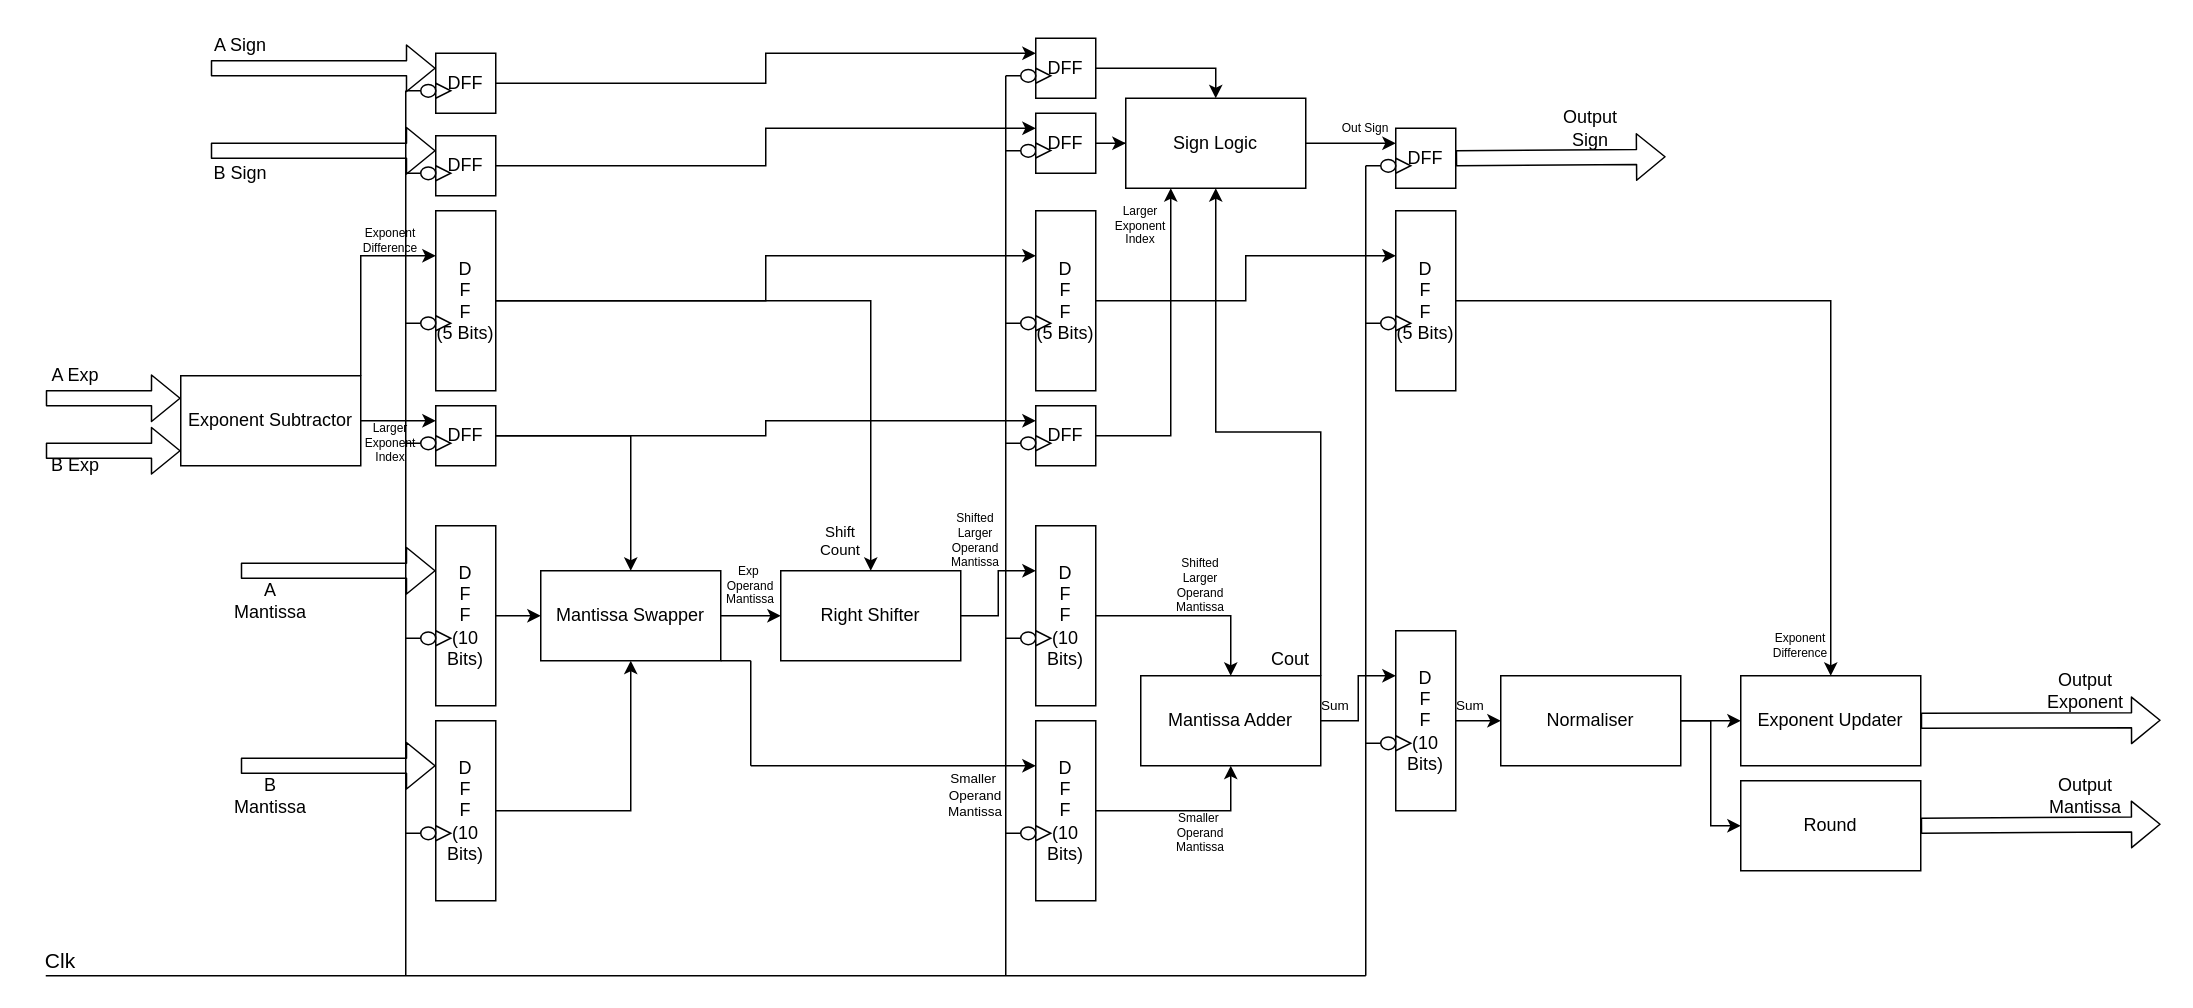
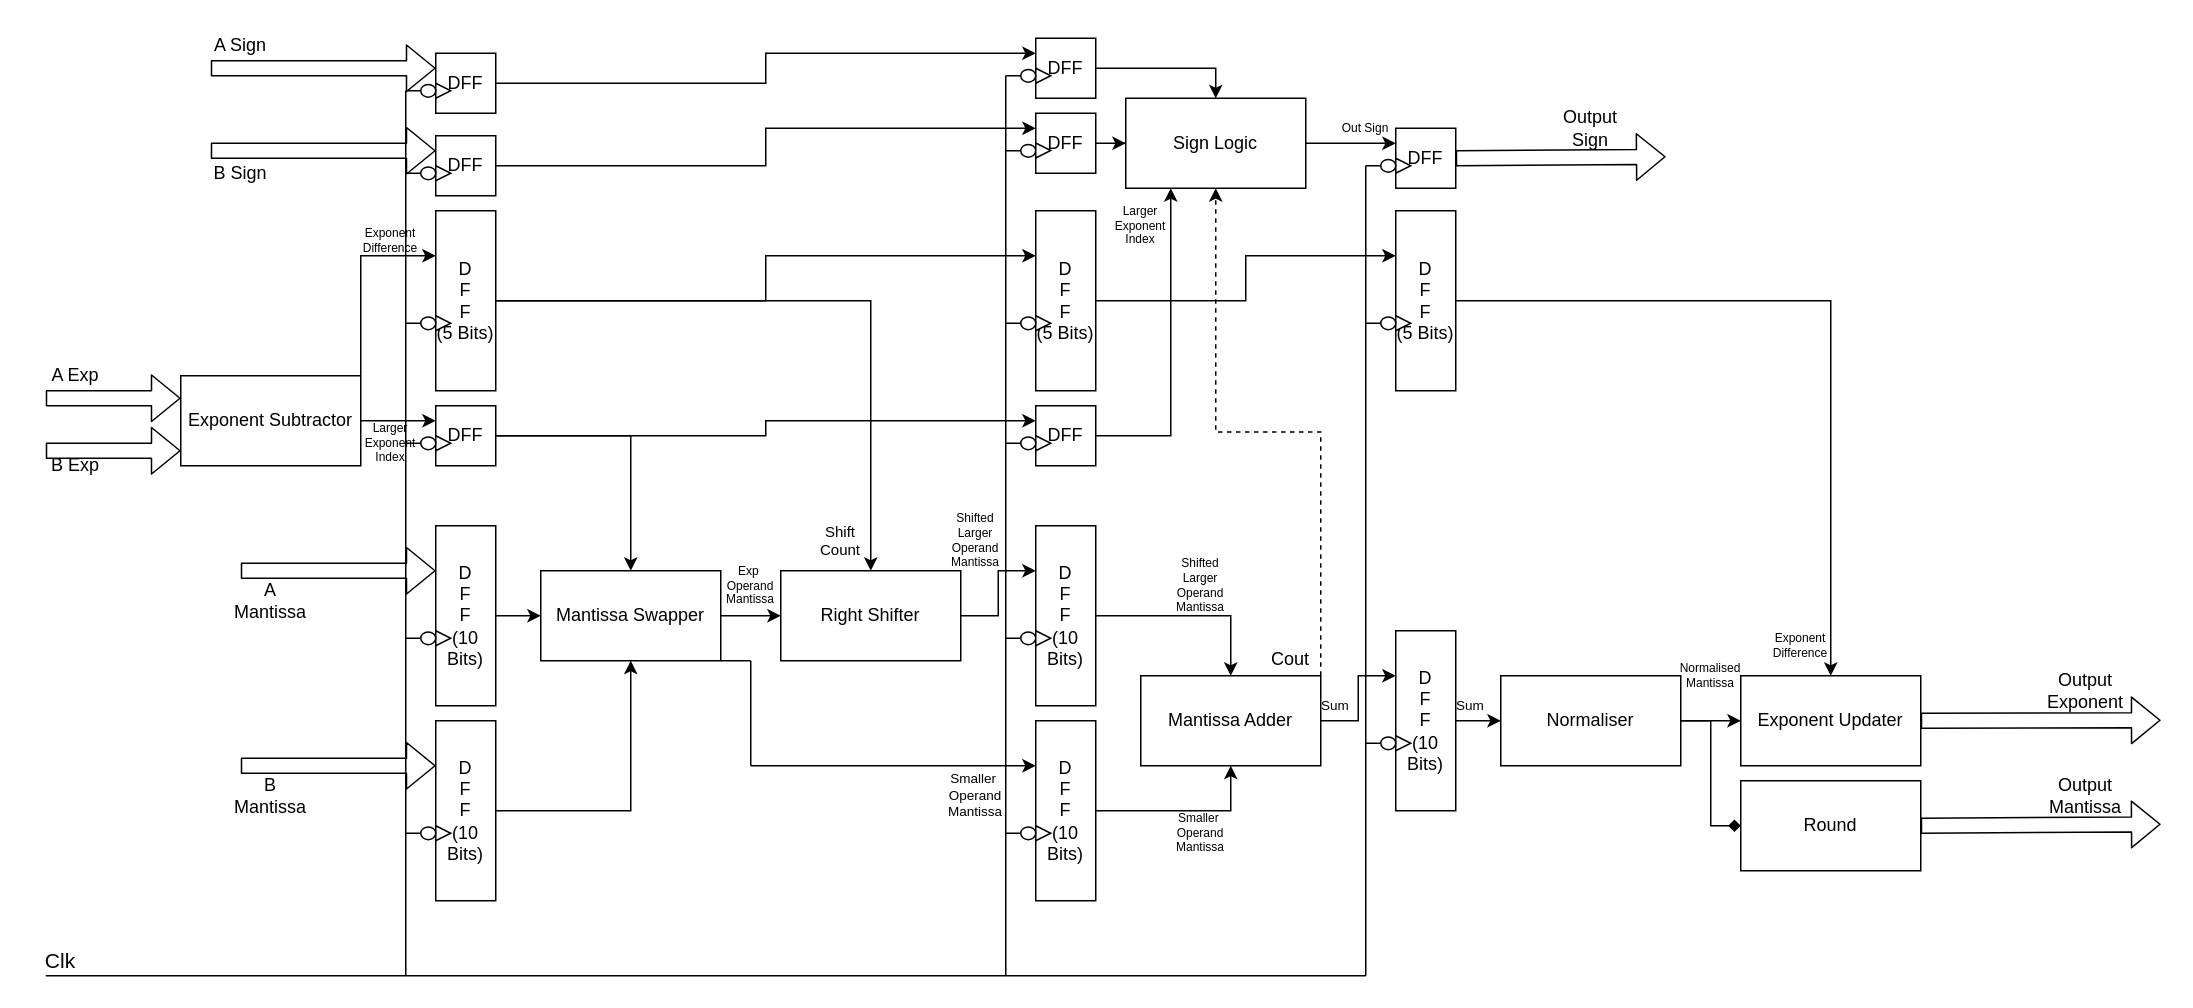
edge "Mantissa Adder" -> "Sign Logic": style solid -> dashed
node "Normalised Mantissa": added
edge "Normaliser" -> "Round": arrowhead classic -> diamond
